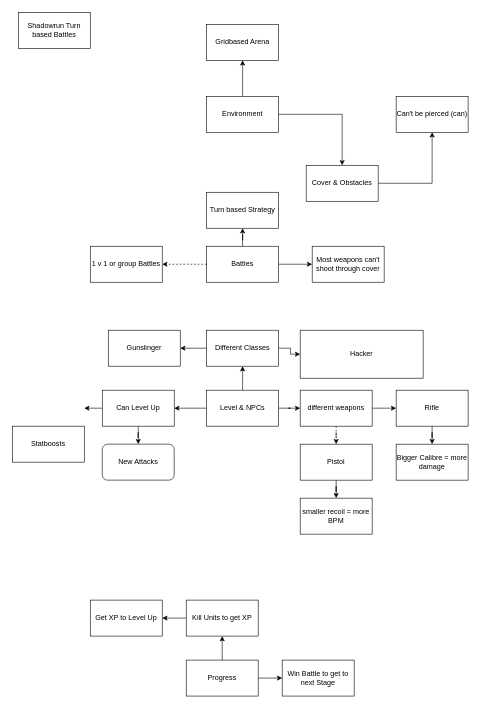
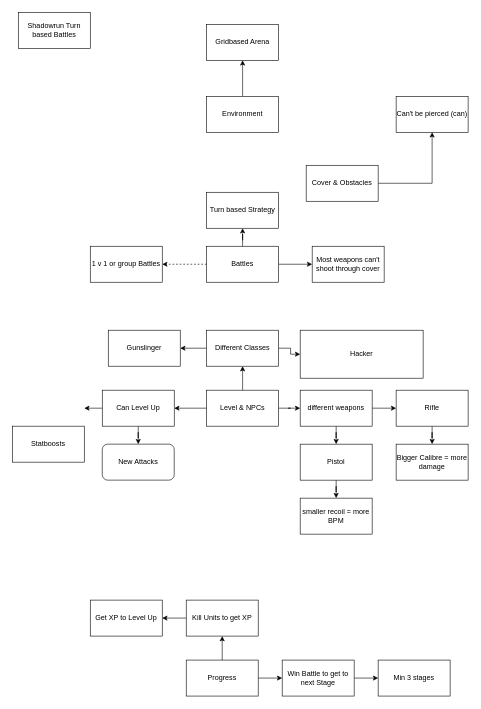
edge "Environment" -> "Cover & Obstacles": removed
edge "different weapons" -> "Pistol": style dashed -> solid
edge "Win Battle to get to next Stage" -> "Min 3 stages": added
node "Min 3 stages": added
